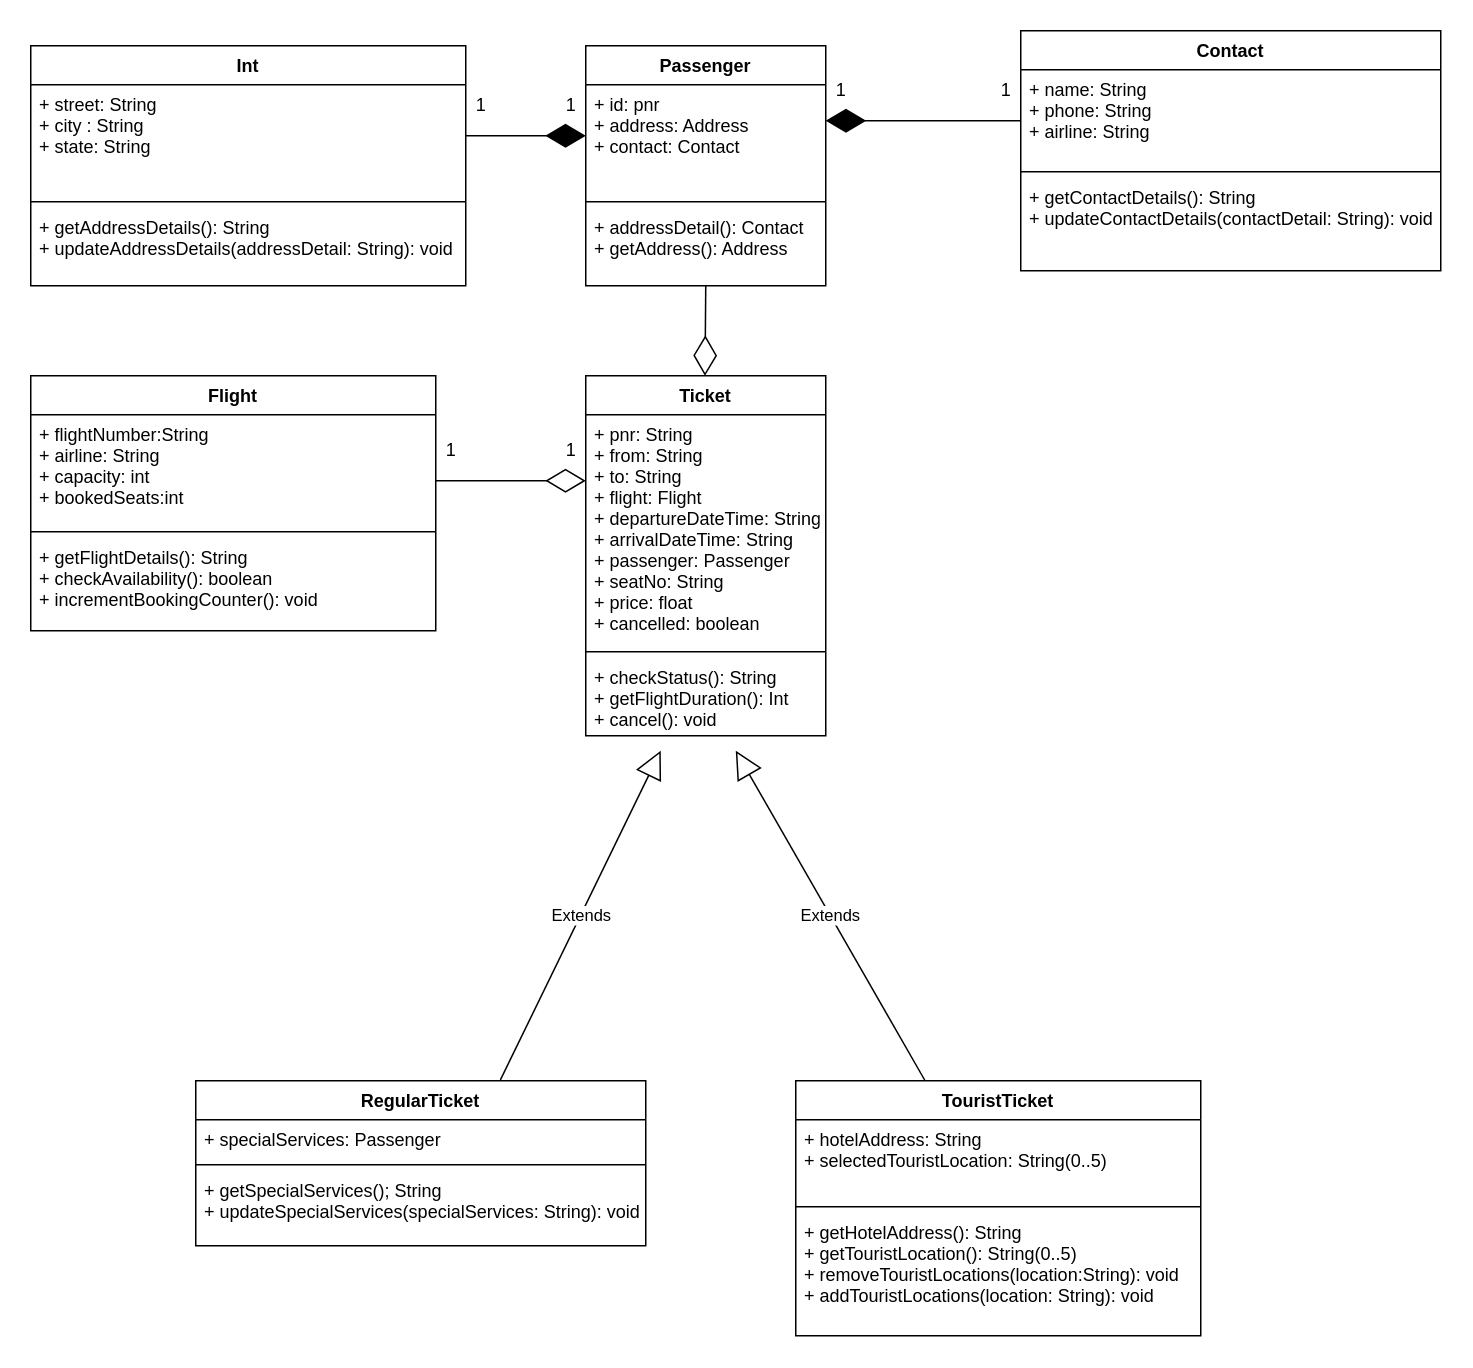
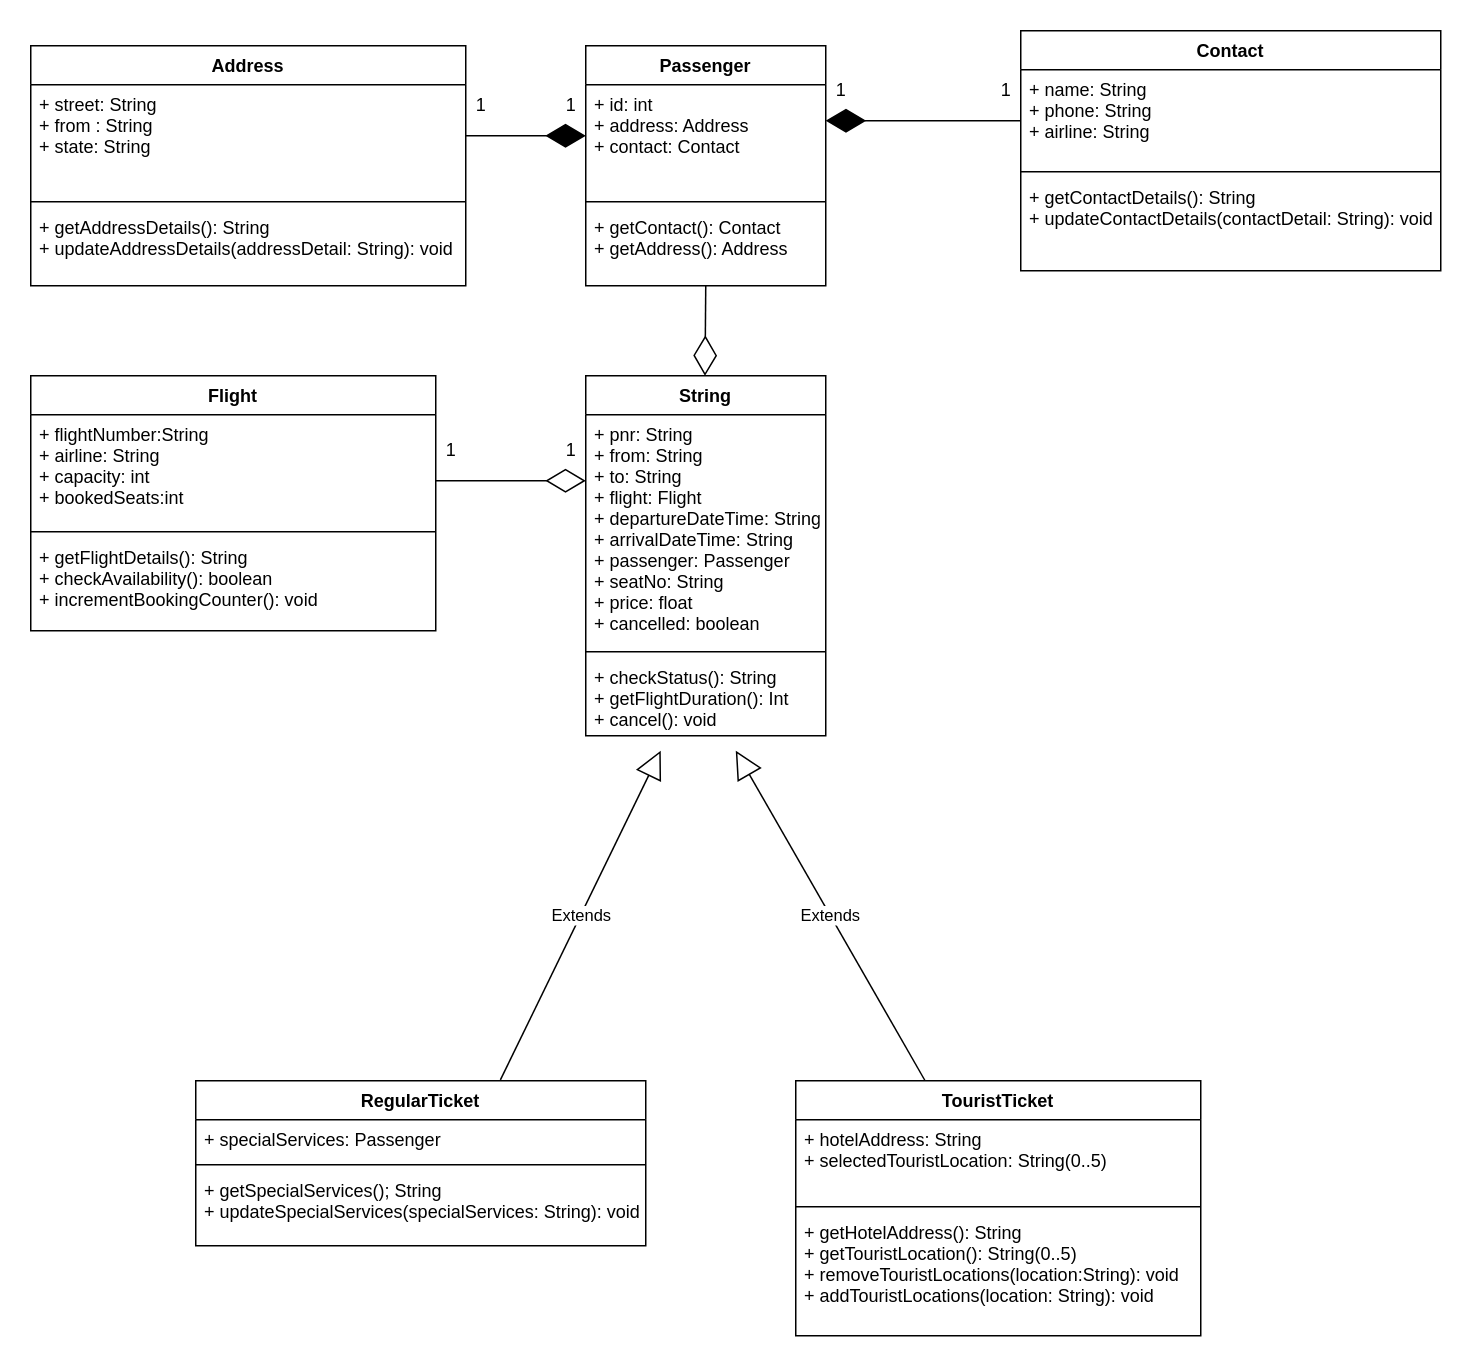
node "Int": label "Int" -> "Address"
node "+ street: String + city : String + state: String": label "+ street: String + city : String + state: String" -> "+ street: String + from : String + state: String"
node "+ id: pnr + address: Address + contact: Contact": label "+ id: pnr + address: Address + contact: Contact" -> "+ id: int + address: Address + contact: Contact"
node "+ addressDetail(): Contact + getAddress(): Address": label "+ addressDetail(): Contact + getAddress(): Address" -> "+ getContact(): Contact + getAddress(): Address"
node "Ticket": label "Ticket" -> "String"
